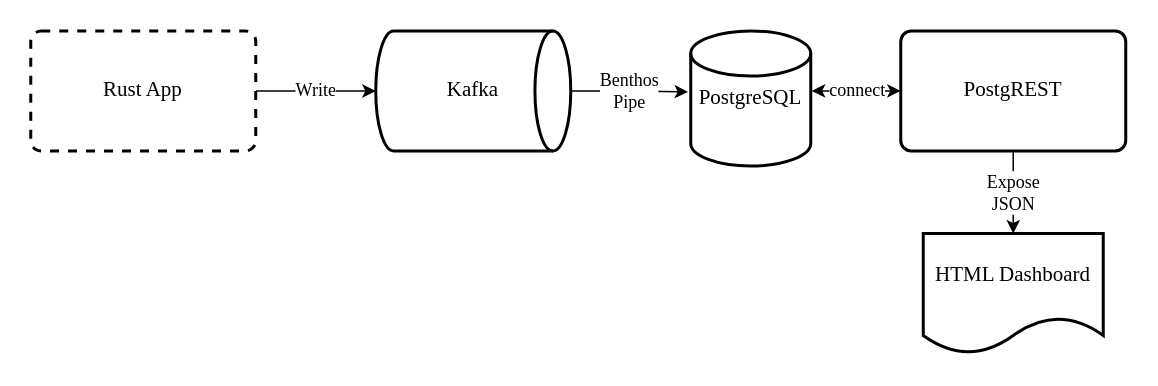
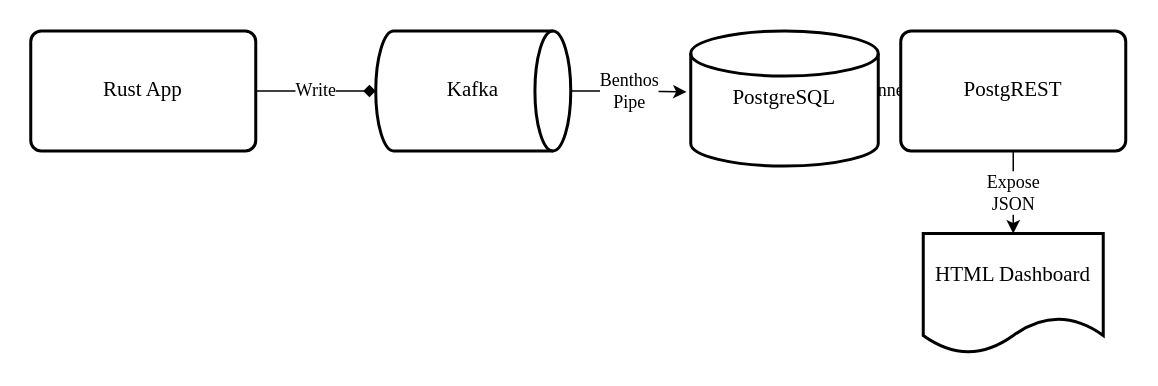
node "Rust App": style dashed -> solid
edge "Rust App" -> "Kafka": arrowhead classic -> diamond
node "PostgreSQL": size 120x135 -> 188x135
